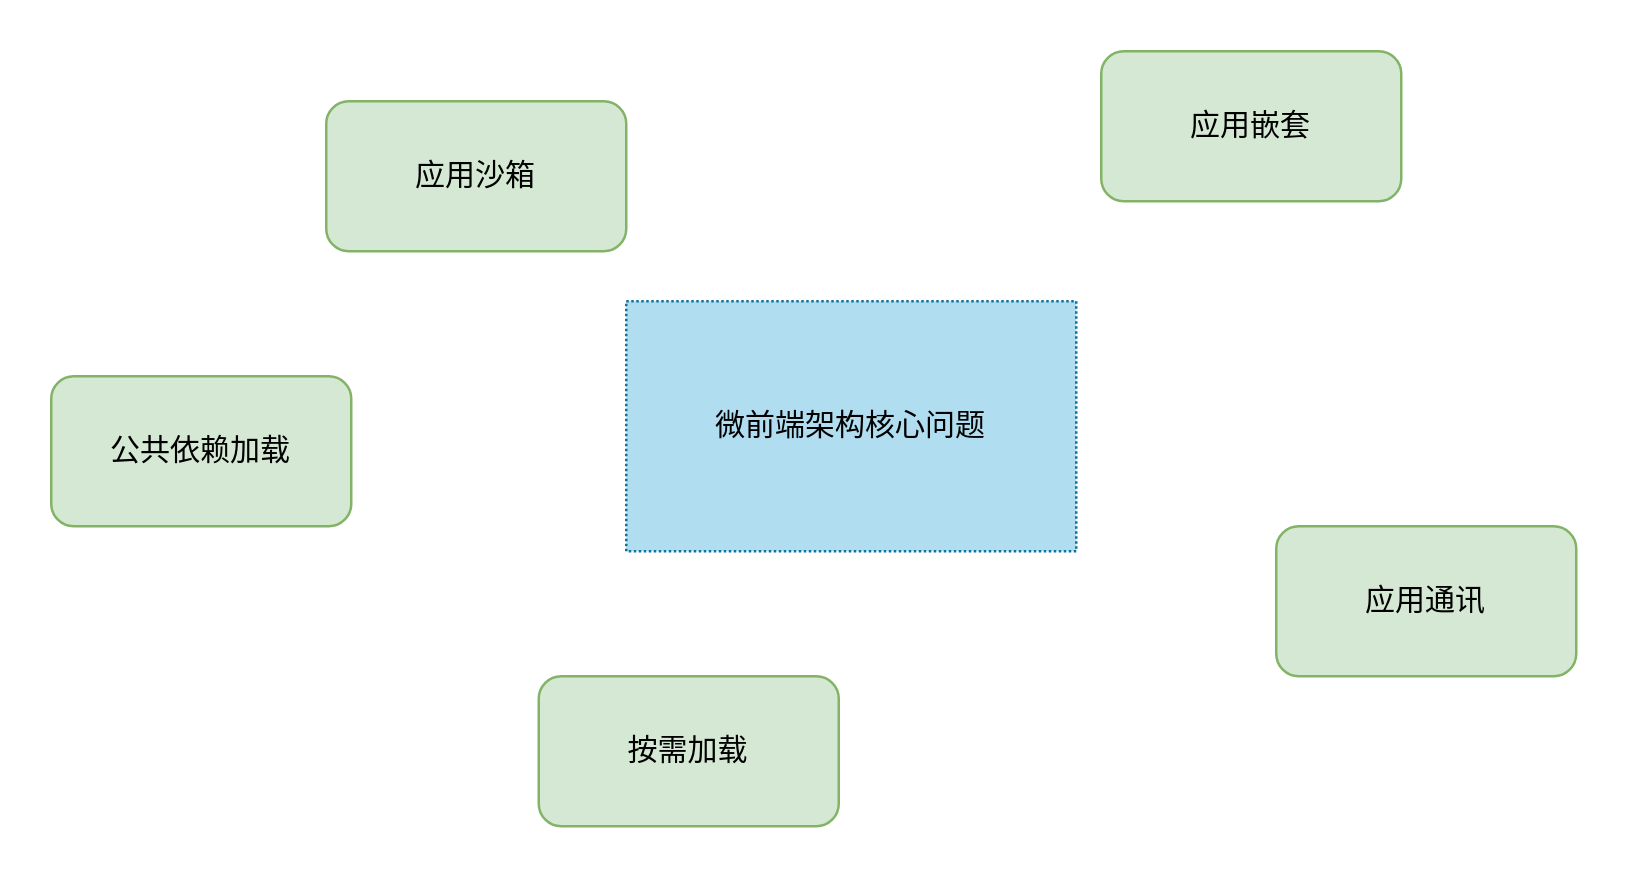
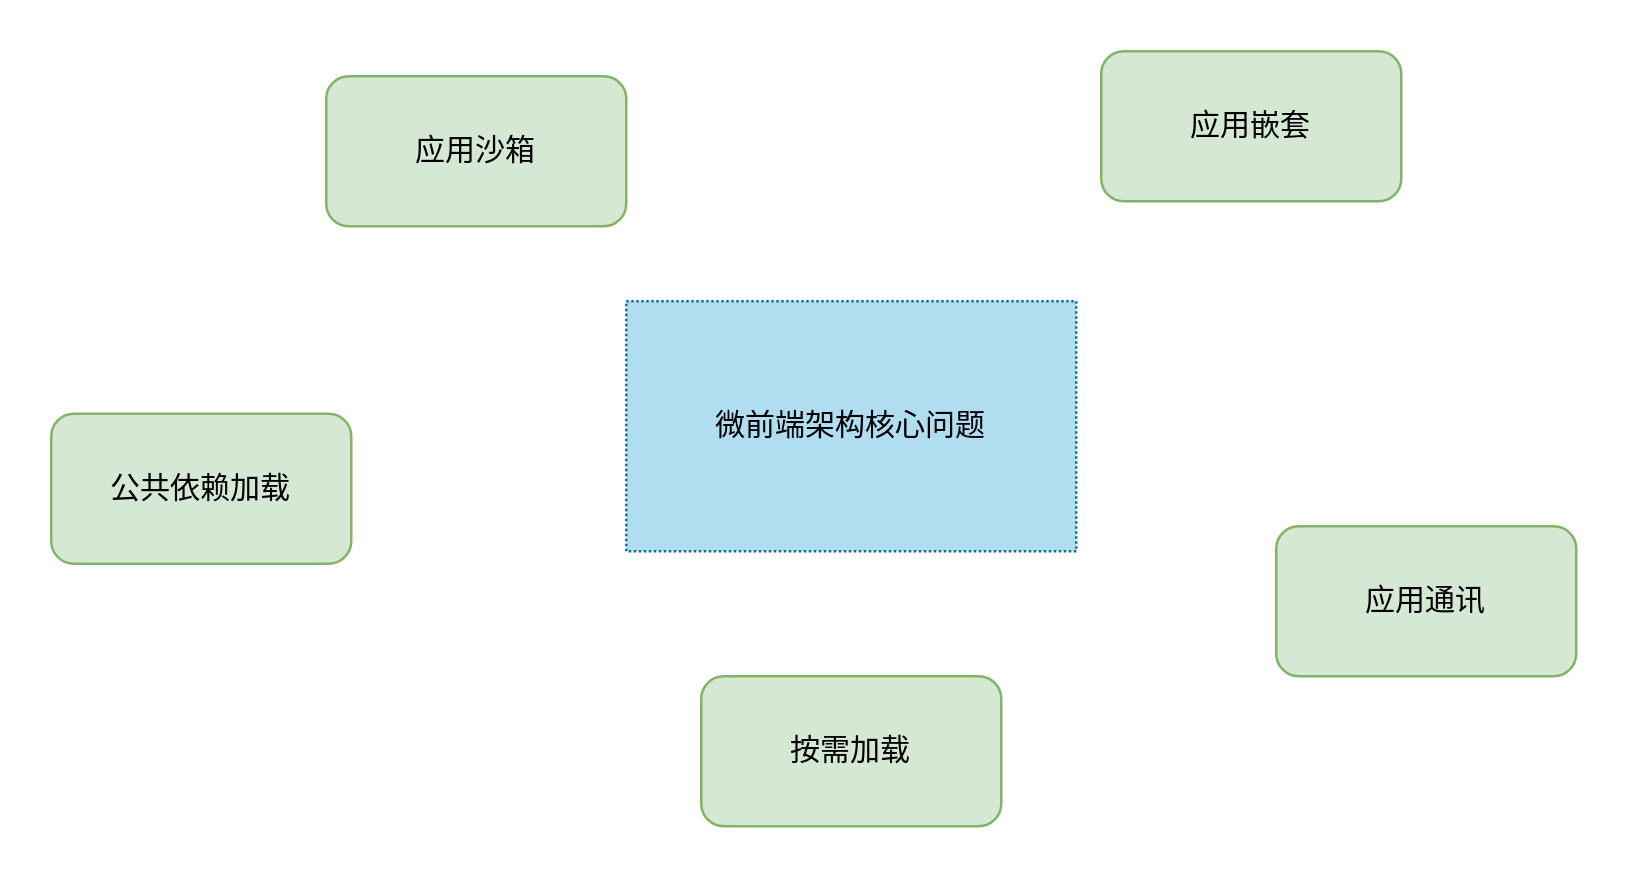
node "应用沙箱": moved (476, 176) -> (476, 151)
node "公共依赖加载": moved (201, 451) -> (201, 489)
node "按需加载": moved (689, 751) -> (851, 751)
